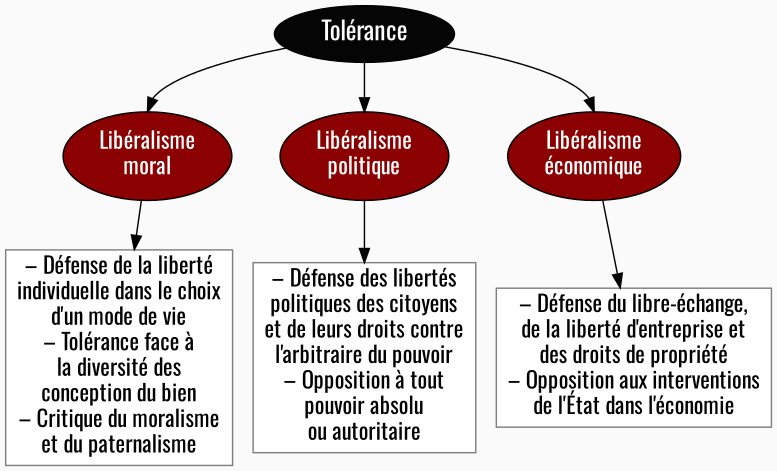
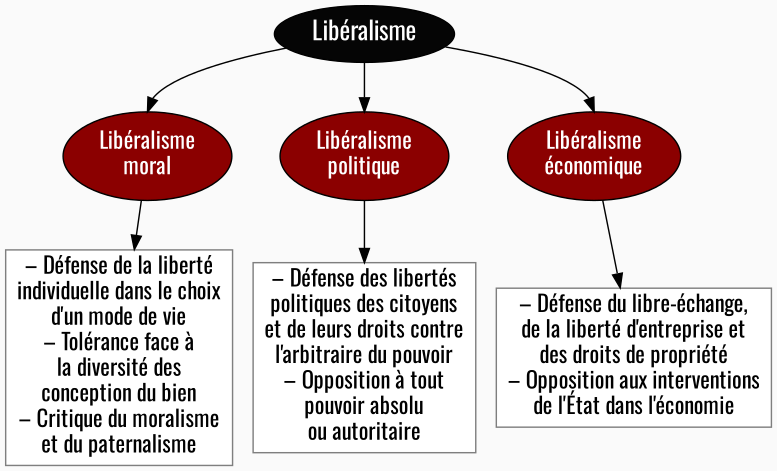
node "Tolérance": label "Tolérance" -> "Libéralisme"
